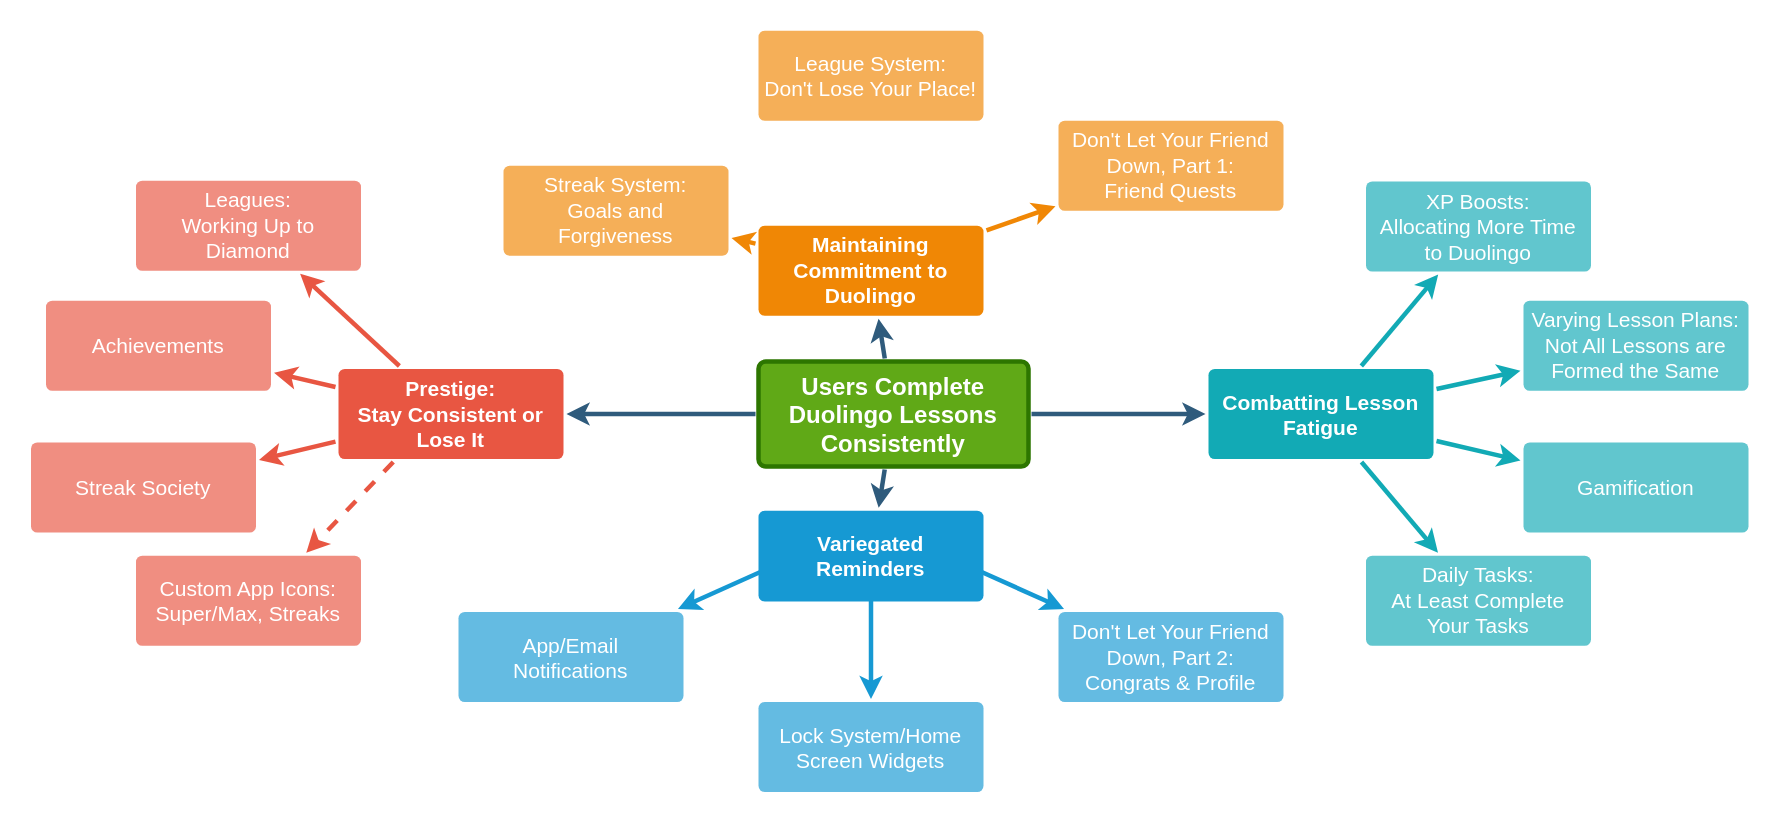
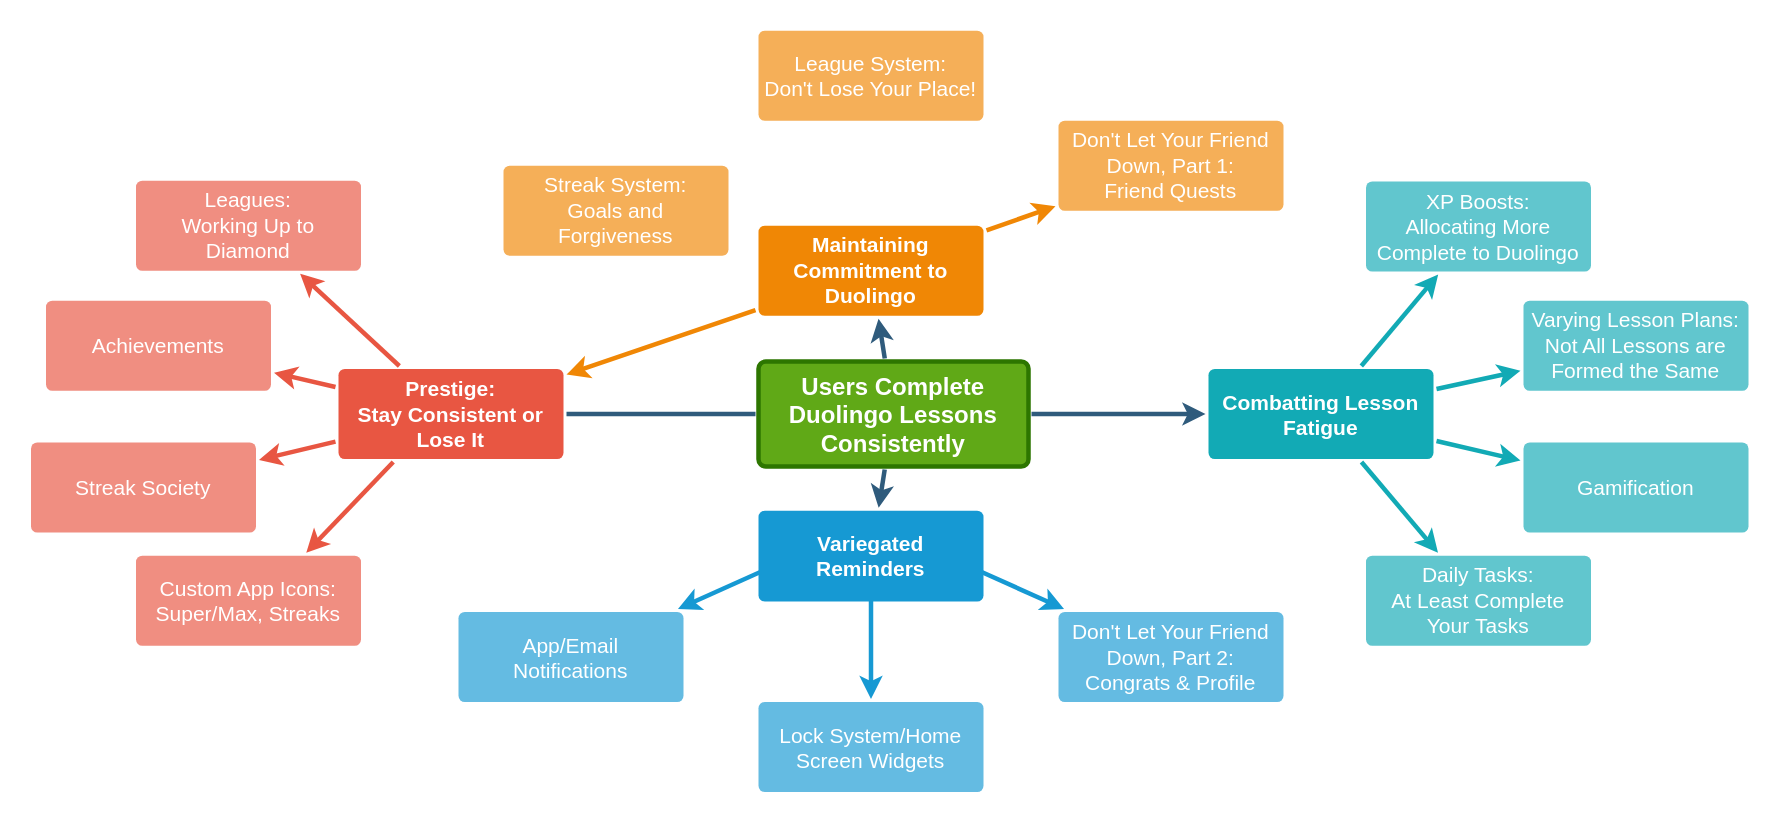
node "XP Boosts: Allocating More Time to Duolingo": label "XP Boosts: Allocating More Time to Duolingo" -> "XP Boosts: Allocating More Complete to Duolingo"
edge "Maintaining Commitment to Duolingo" -> "Streak System: Goals and Forgiveness": now "Maintaining Commitment to Duolingo" -> "Prestige: Stay Consistent or Lose It"
edge "Users Complete Duolingo Lessons Consistently" -> "Prestige: Stay Consistent or Lose It": arrowhead classic -> none
edge "Prestige: Stay Consistent or Lose It" -> "Custom App Icons: Super/Max, Streaks": style dashed -> solid
